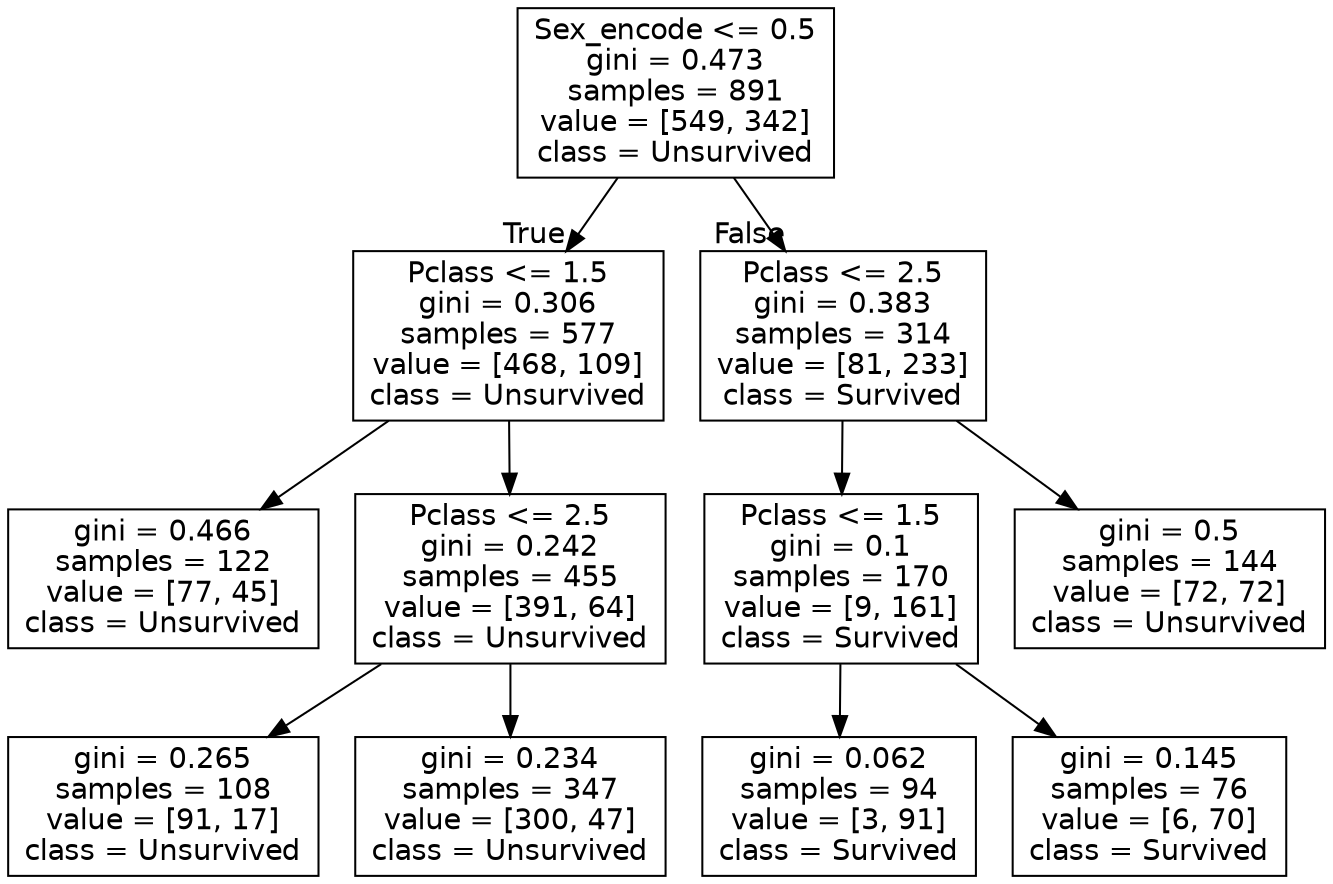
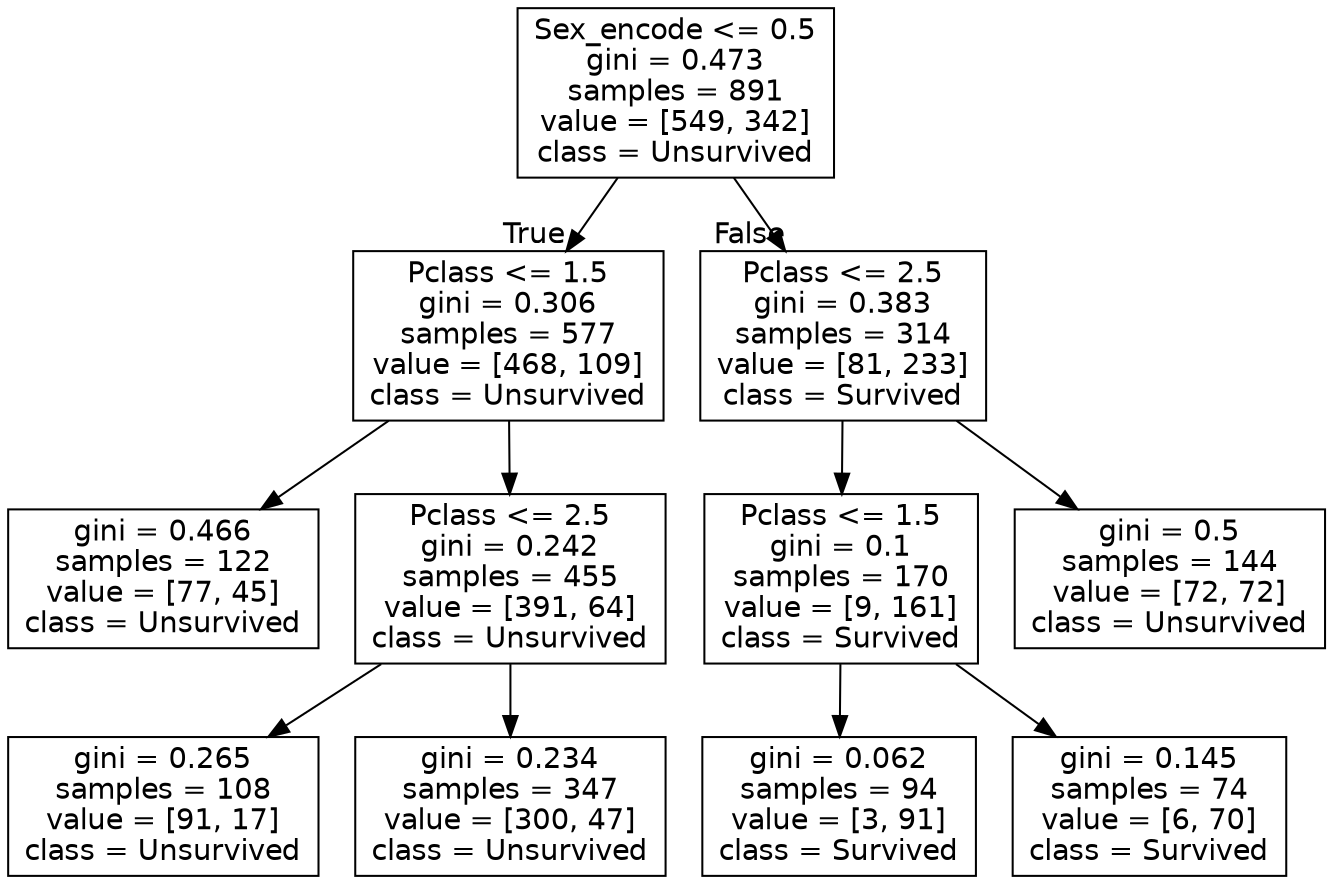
node "gini = 0.145 samples = 76 value = [6, 70] class = Survived": label "gini = 0.145 samples = 76 value = [6, 70] class = Survived" -> "gini = 0.145 samples = 74 value = [6, 70] class = Survived"
